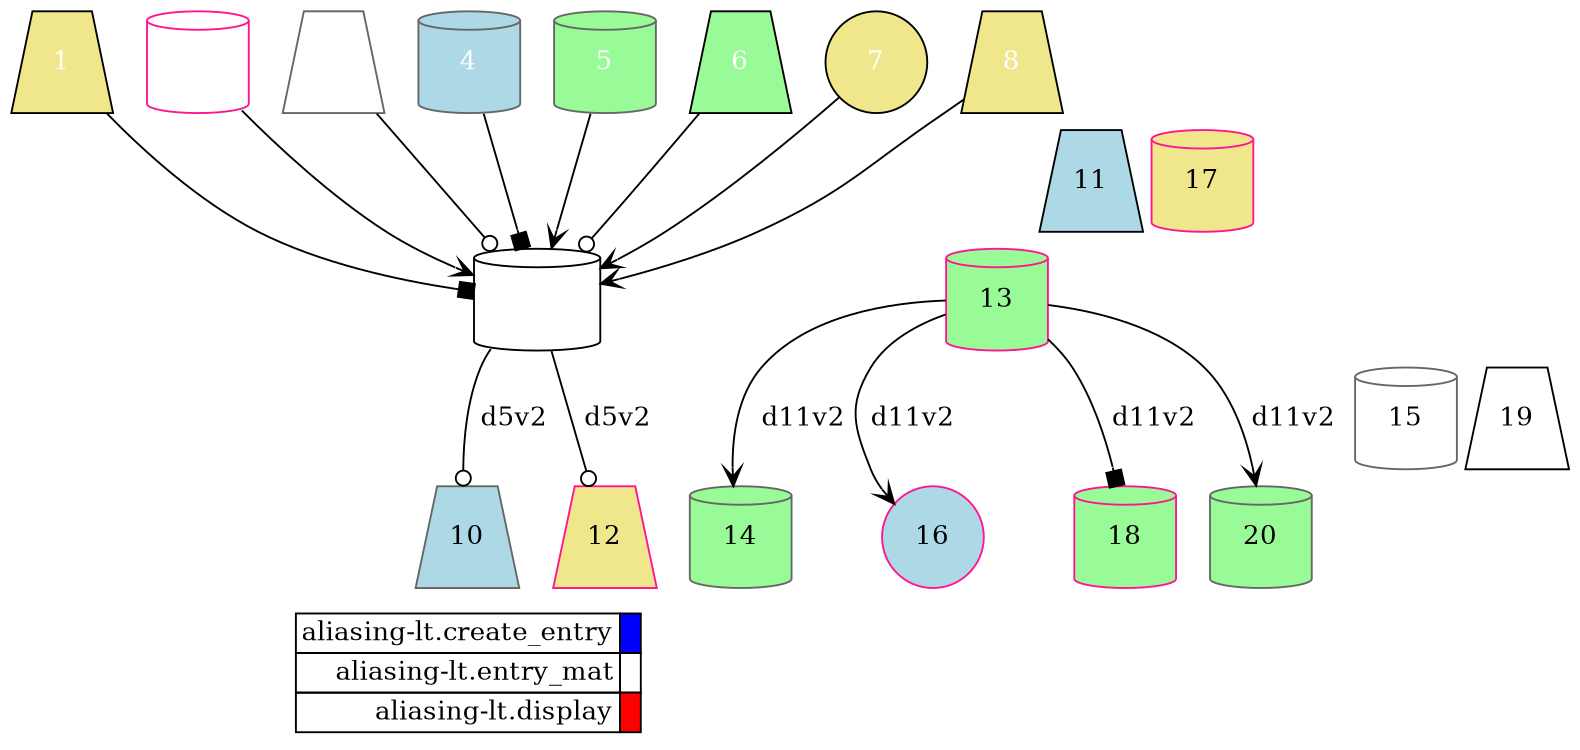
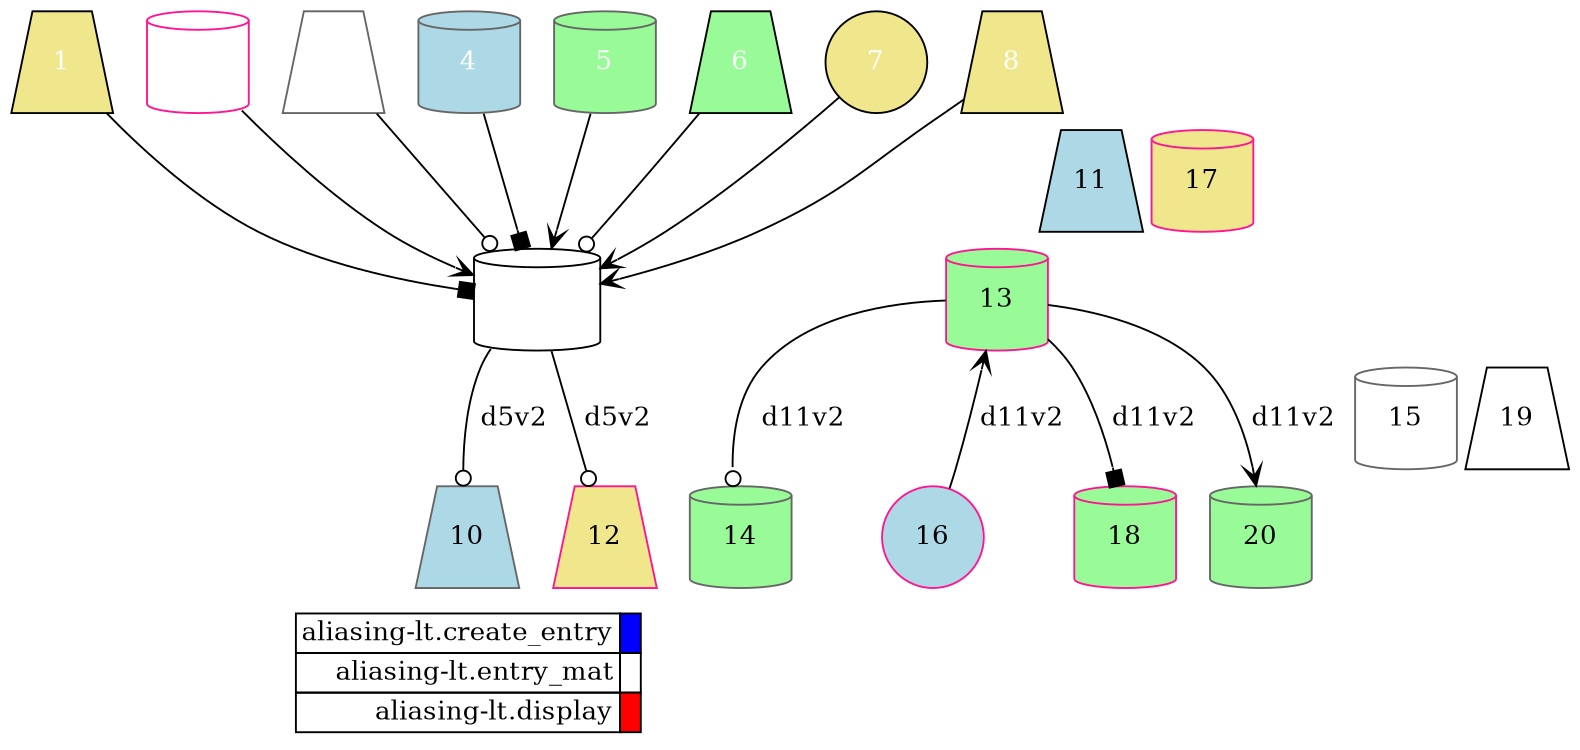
edge "13" -> "14": arrowhead vee -> odot
edge "13" -> "16": reversed
